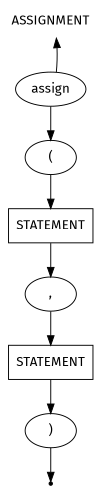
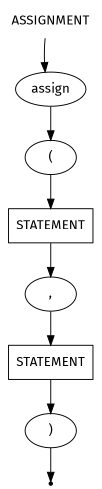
edge "assign" -> "ASSIGNMENT": reversed
